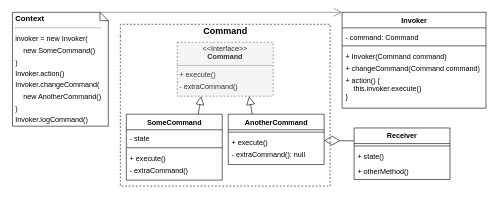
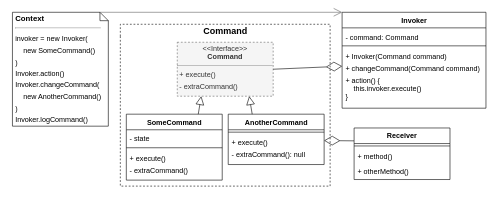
edge "<<Interface>> Command + execute() - extraCommand()" -> "+ changeCommand(Command command)": added
node "+ state()": label "+ state()" -> "+ method()"
